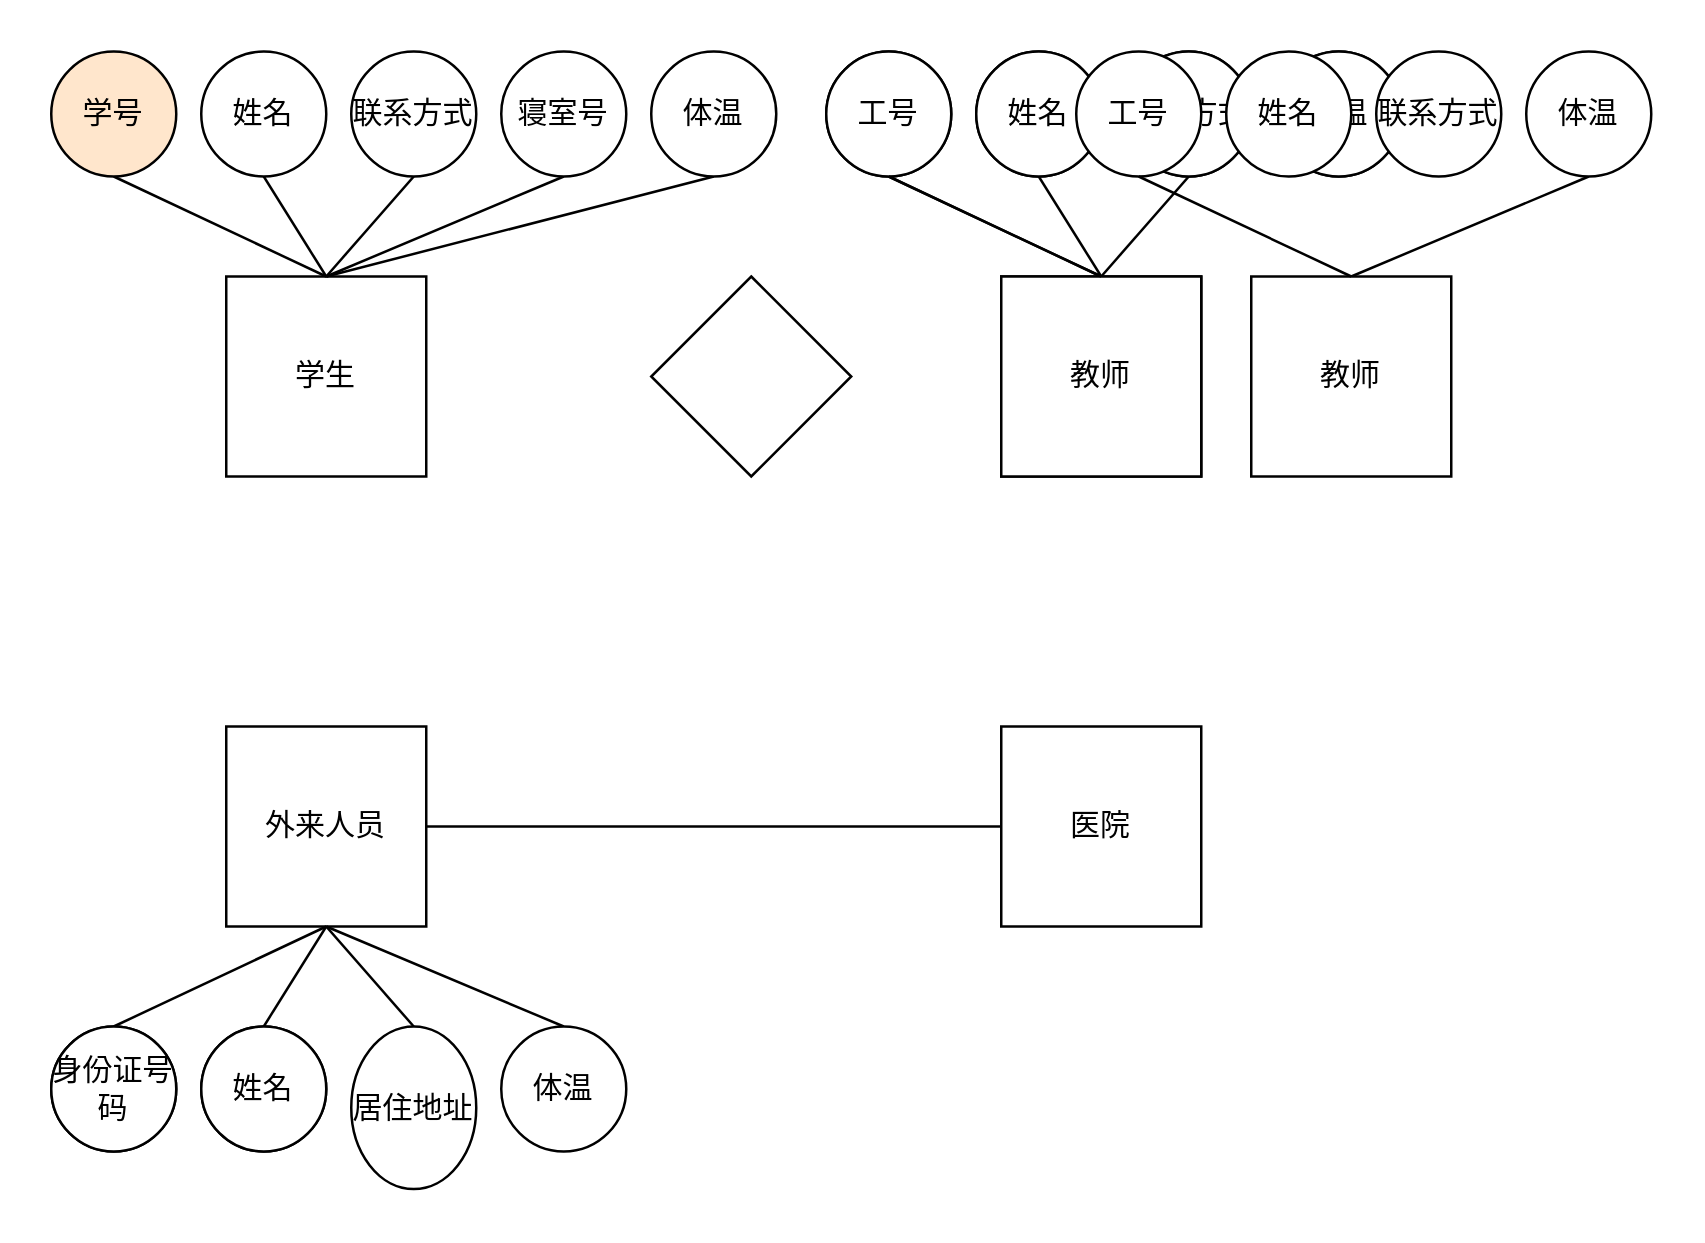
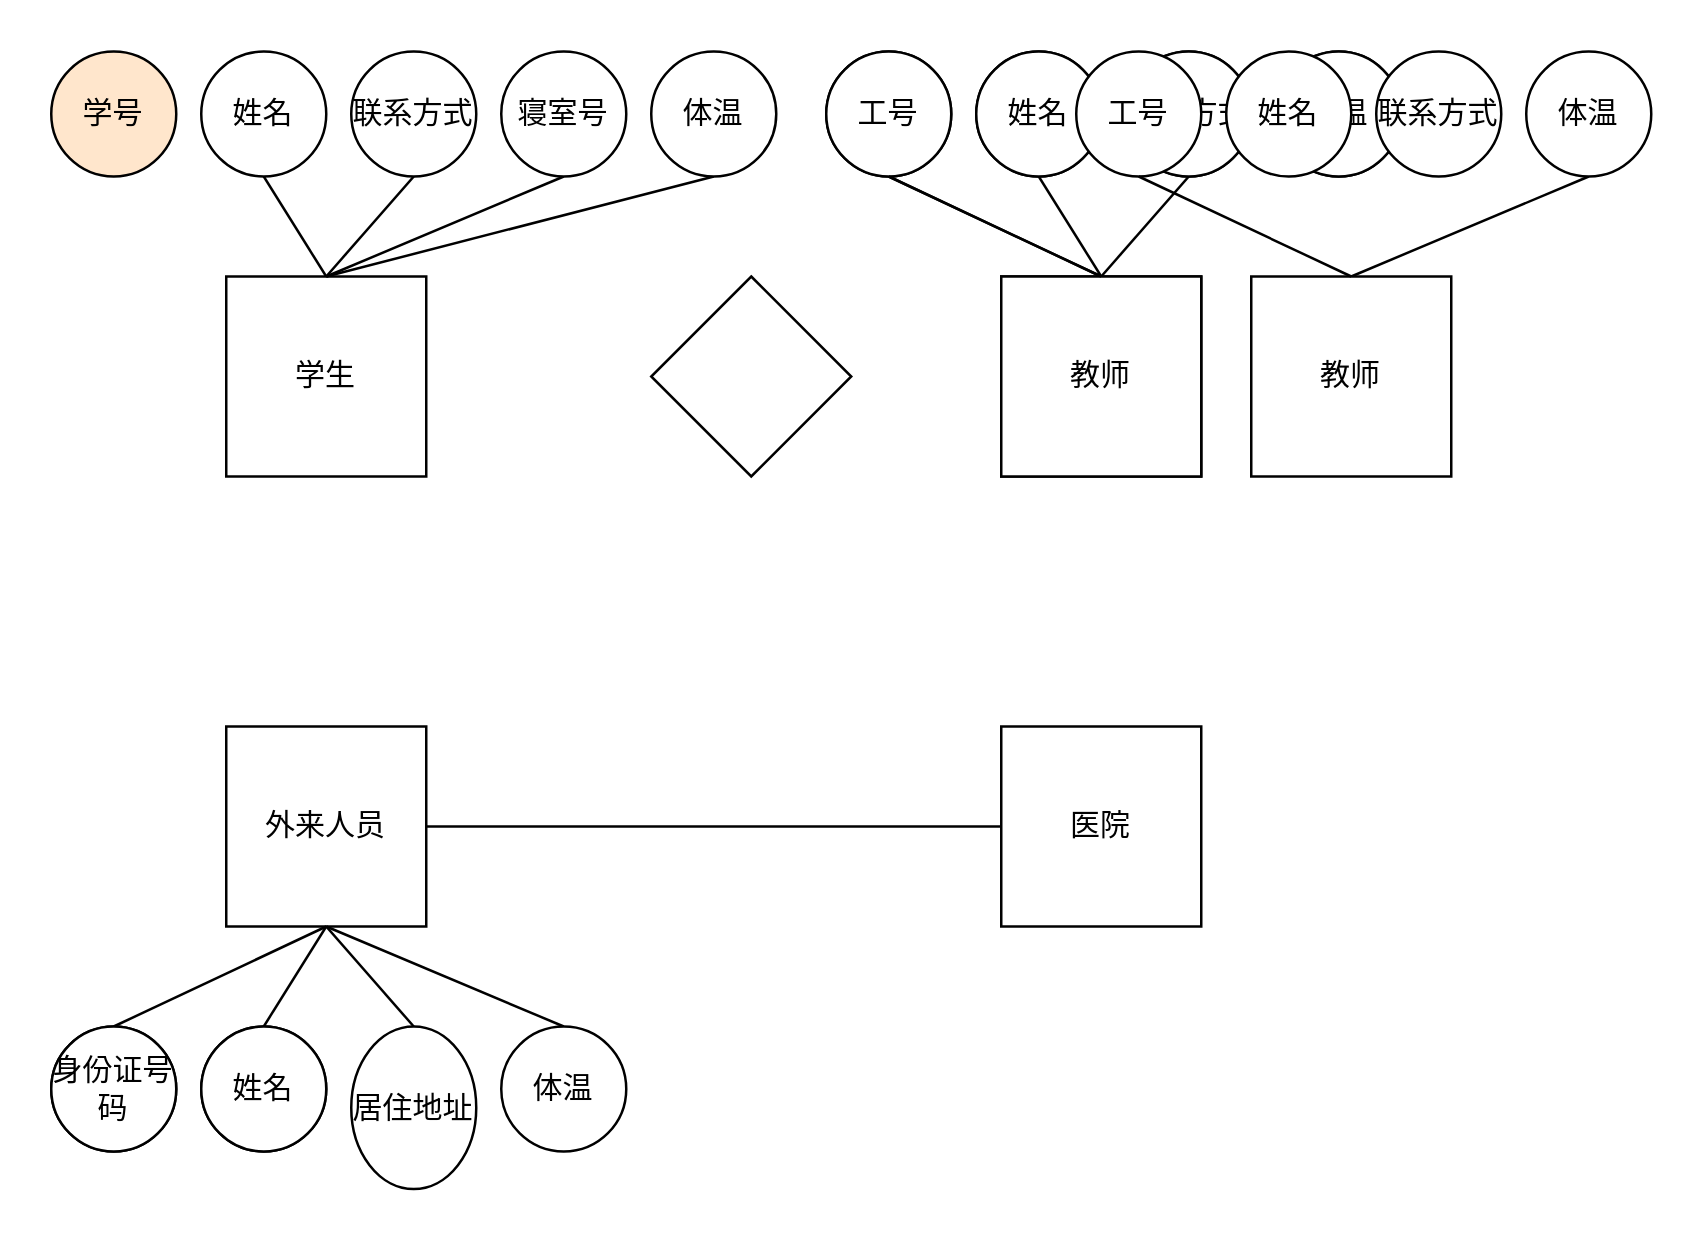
edge "学号" -- "学生": removed
